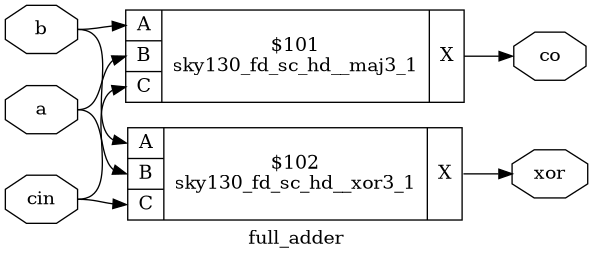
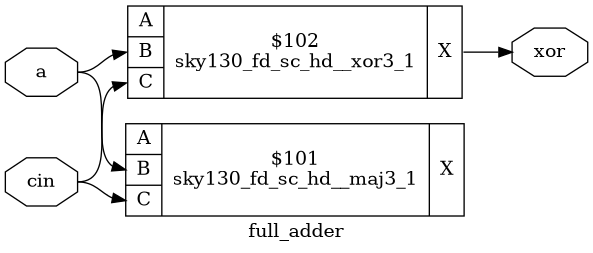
node "b": removed
node "co": removed
